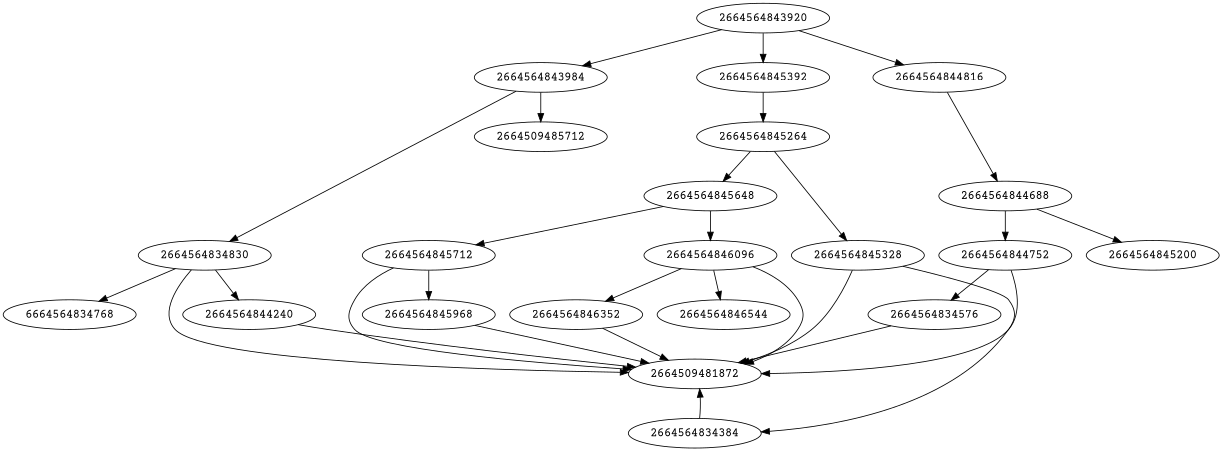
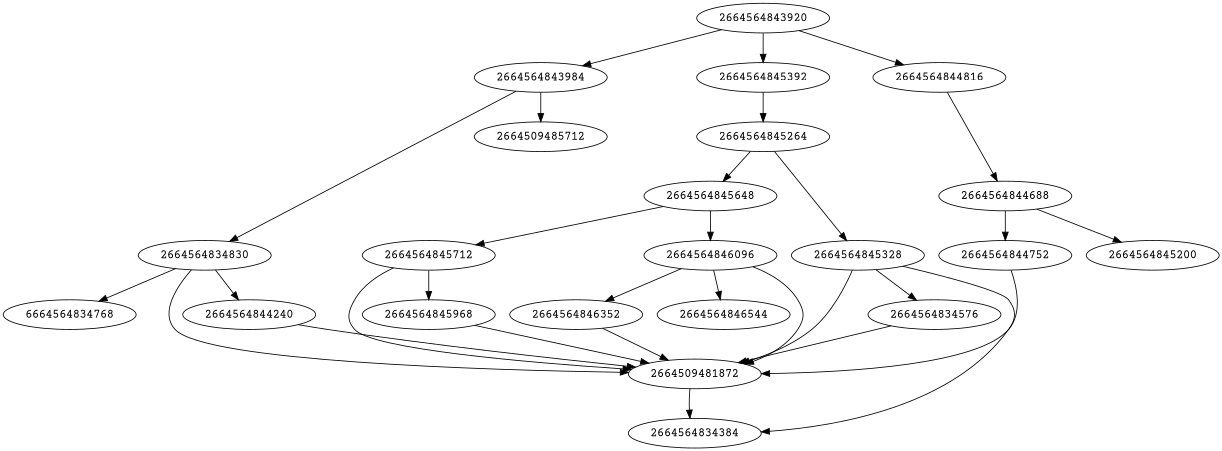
edge "2664564844752" -> "2664564834576": now "2664564845328" -> "2664564834576"
edge "2664564834384" -> "2664509481872": reversed
